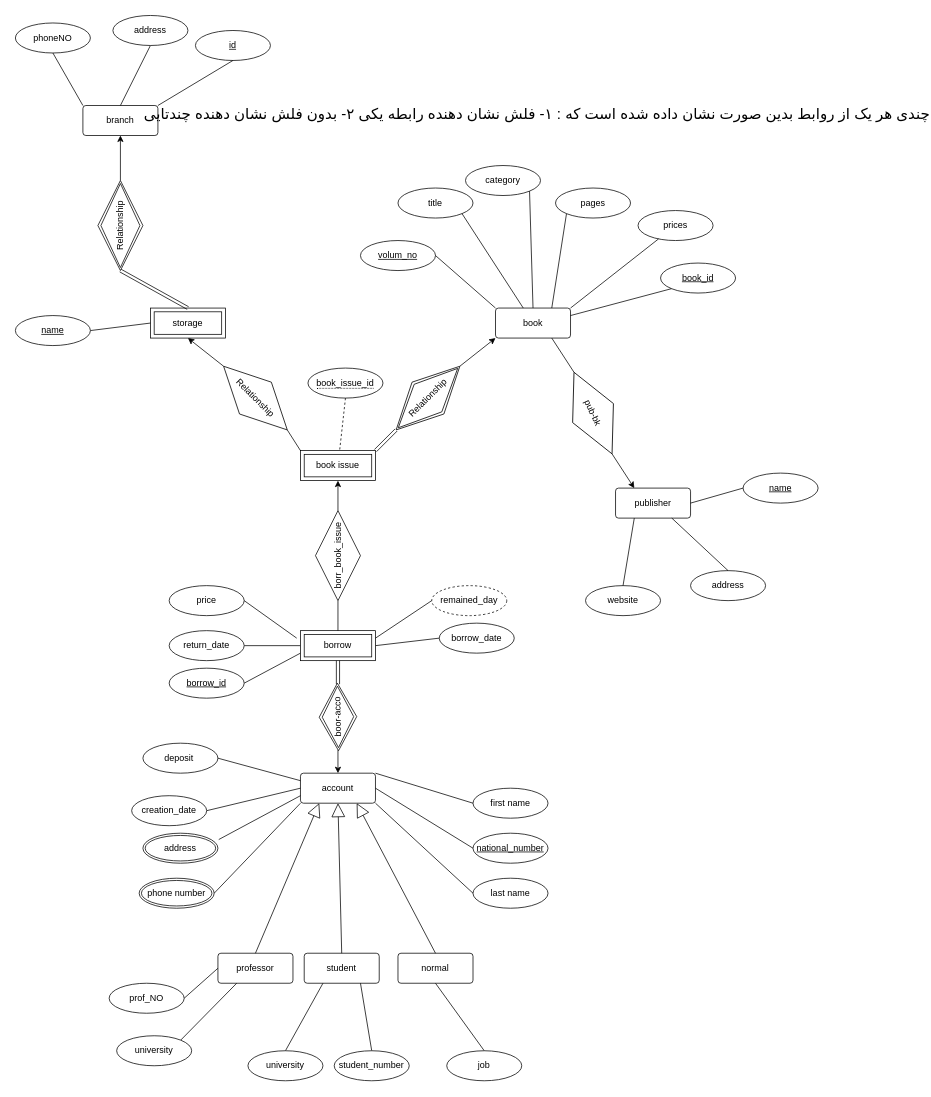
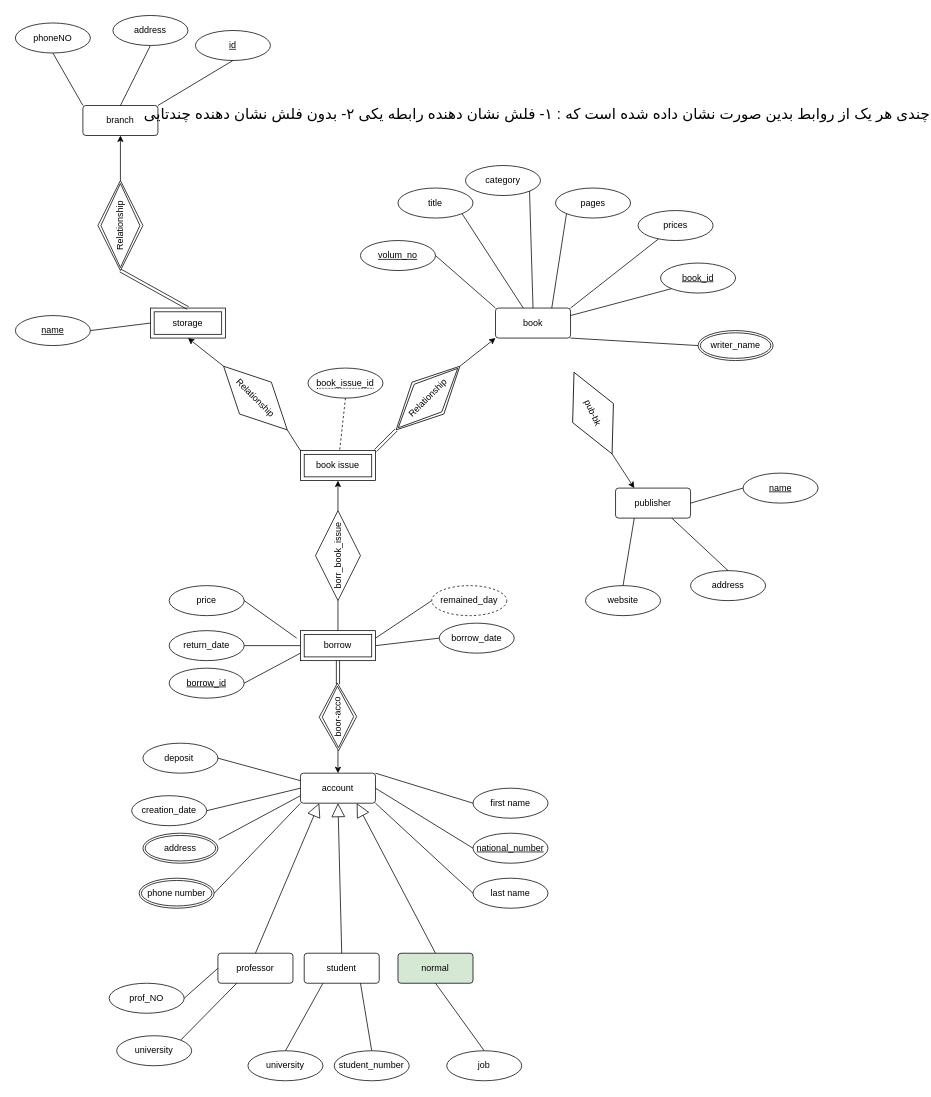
edge "book" -- "writer_name": added
node "writer_name": added
edge "book" -- "pub-bk": removed
node "normal": fillcolor #ffffff -> #d5e8d4
